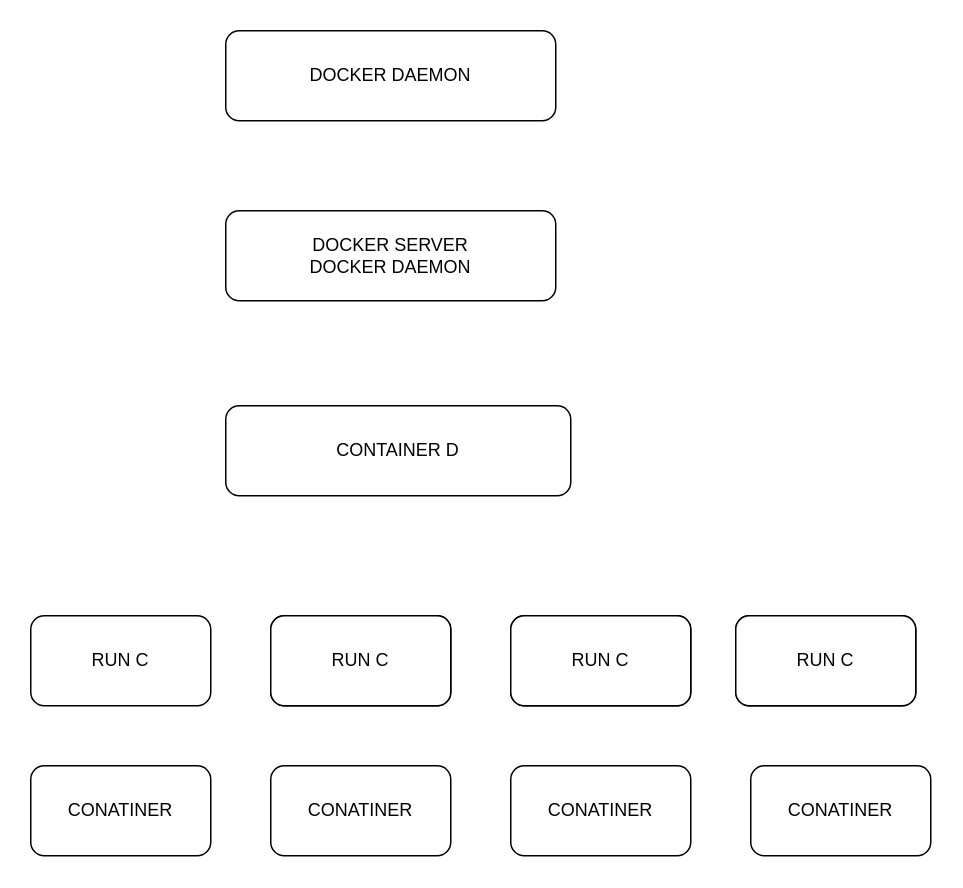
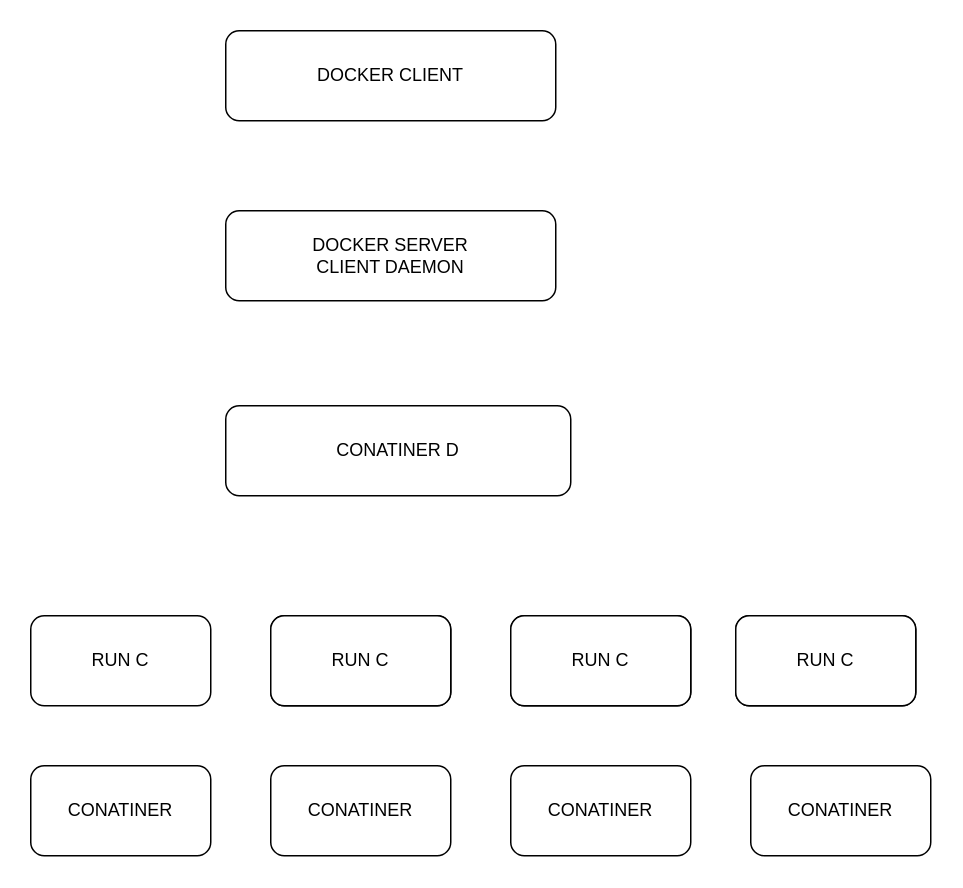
node "DOCKER DAEMON": label "DOCKER DAEMON" -> "DOCKER CLIENT"
node "DOCKER SERVER DOCKER DAEMON": label "DOCKER SERVER DOCKER DAEMON" -> "DOCKER SERVER CLIENT DAEMON"
node "CONTAINER D": label "CONTAINER D" -> "CONATINER D"
